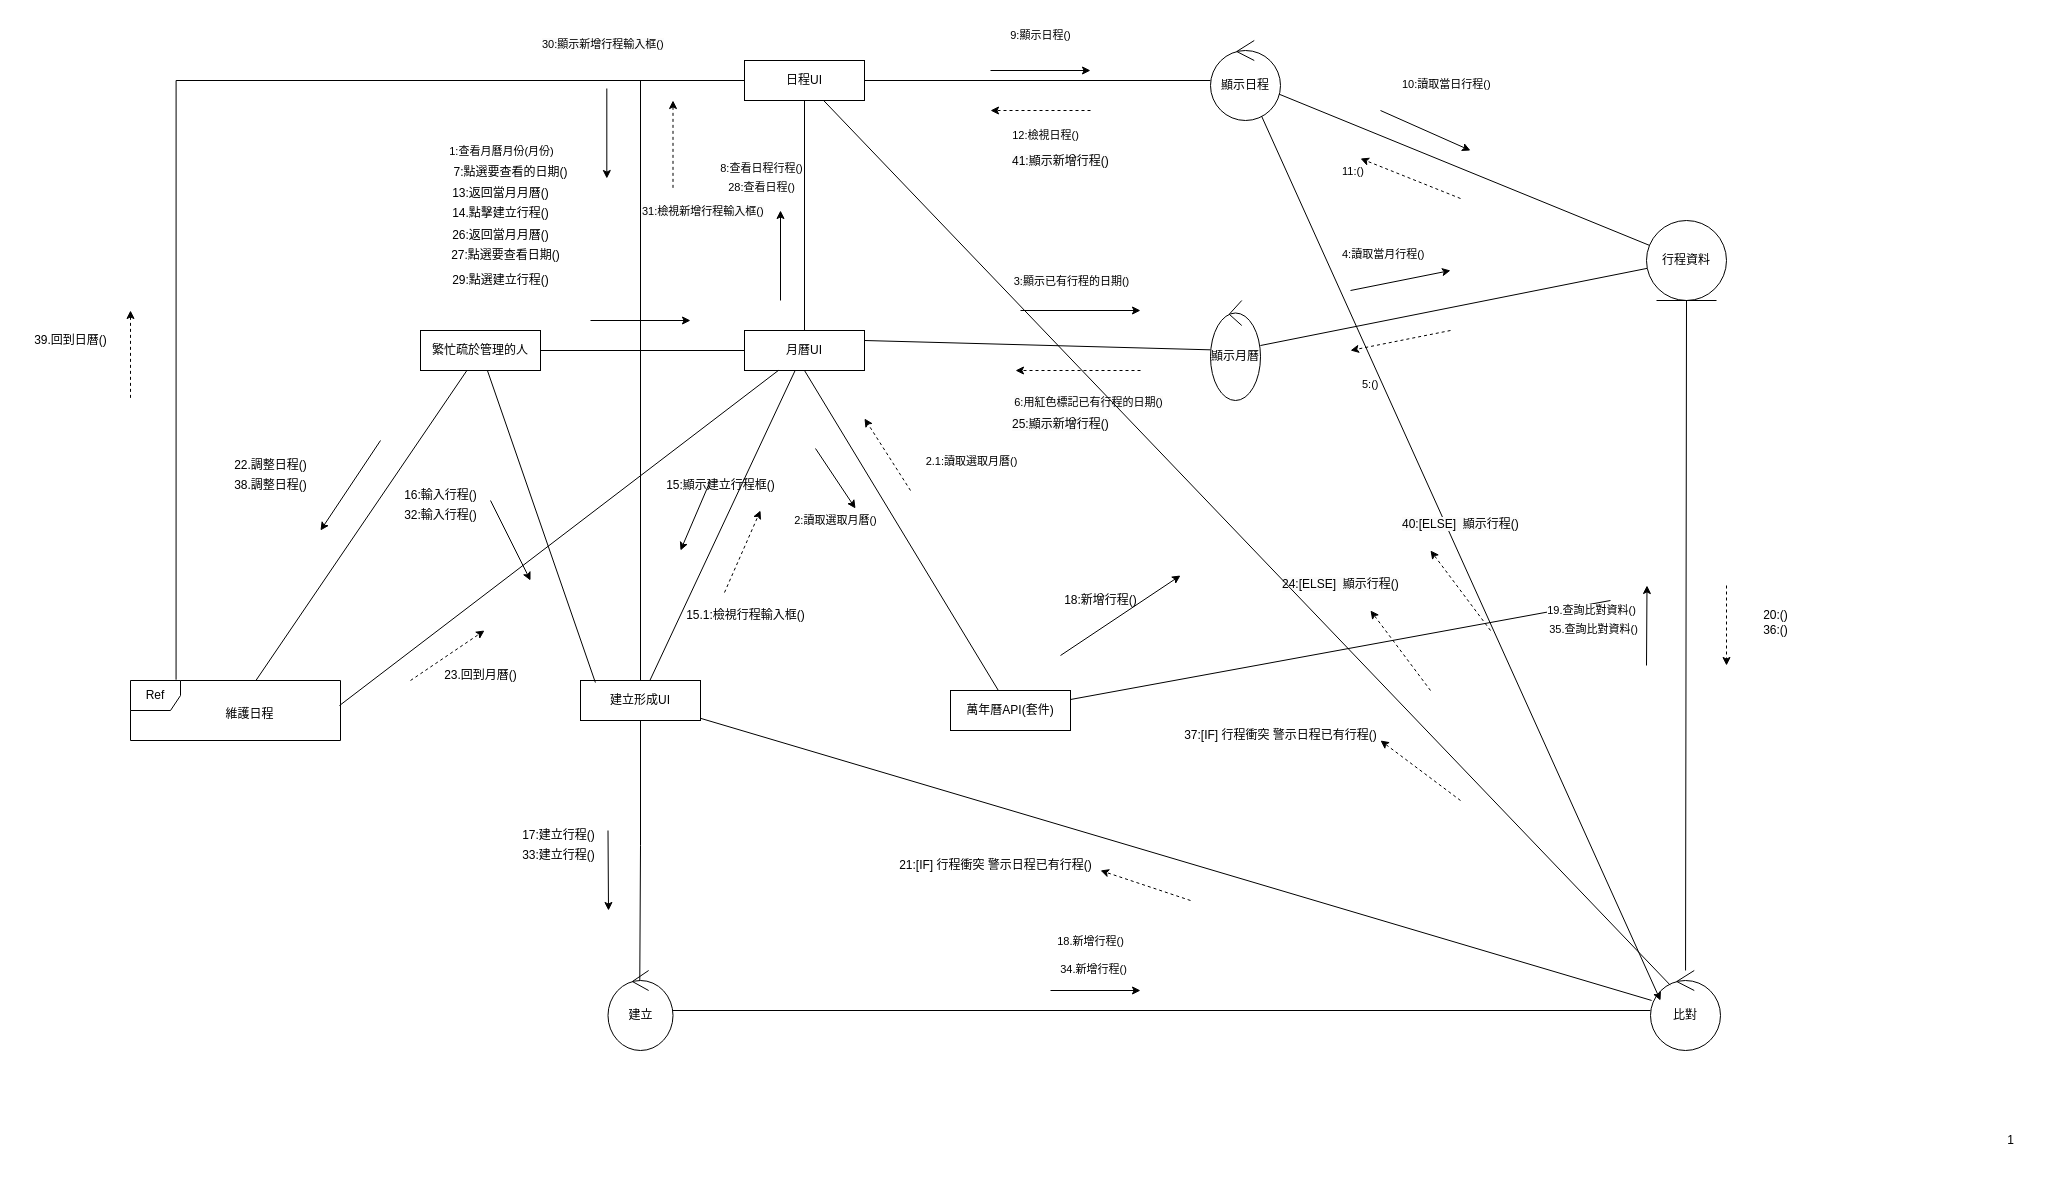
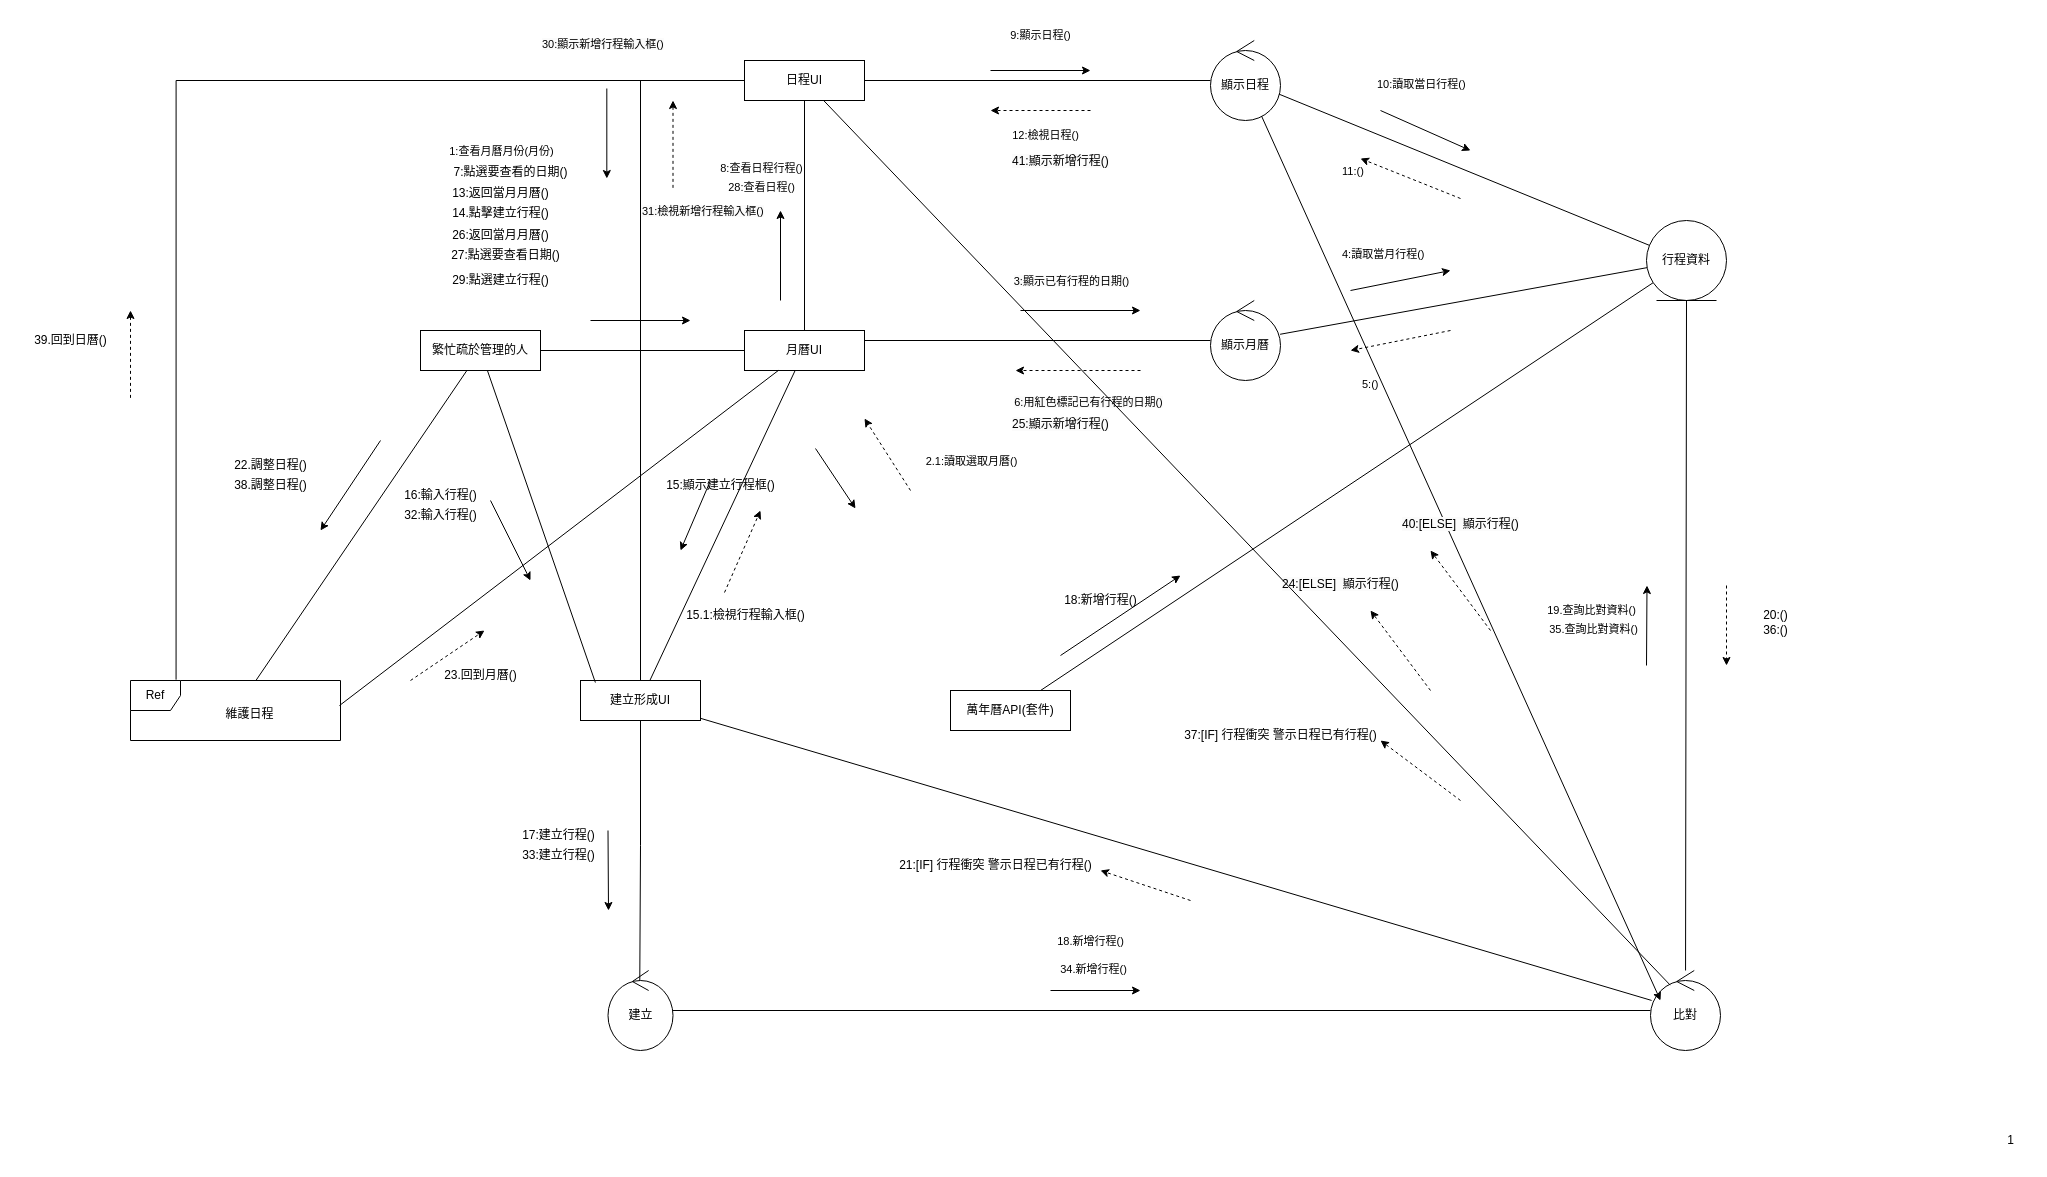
node "10:讀取當日行程()": moved (1461, 91) -> (1436, 91)
node "顯示月曆": size 50x100 -> 70x80
edge "月曆UI" -- "萬年曆API(套件)": removed, label "2:讀取選取月曆()"
edge "35.查詢比對資料()" -- "萬年曆API(套件)": now "行程資料" -- "萬年曆API(套件)"
